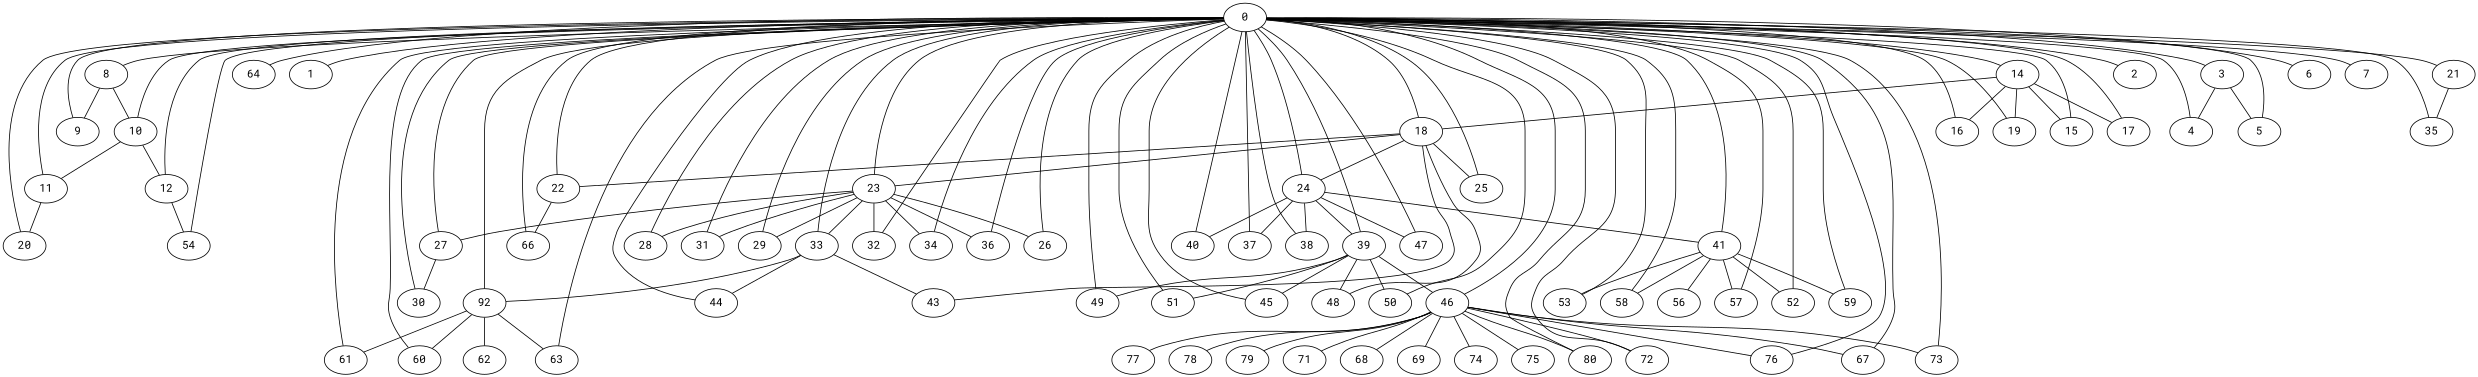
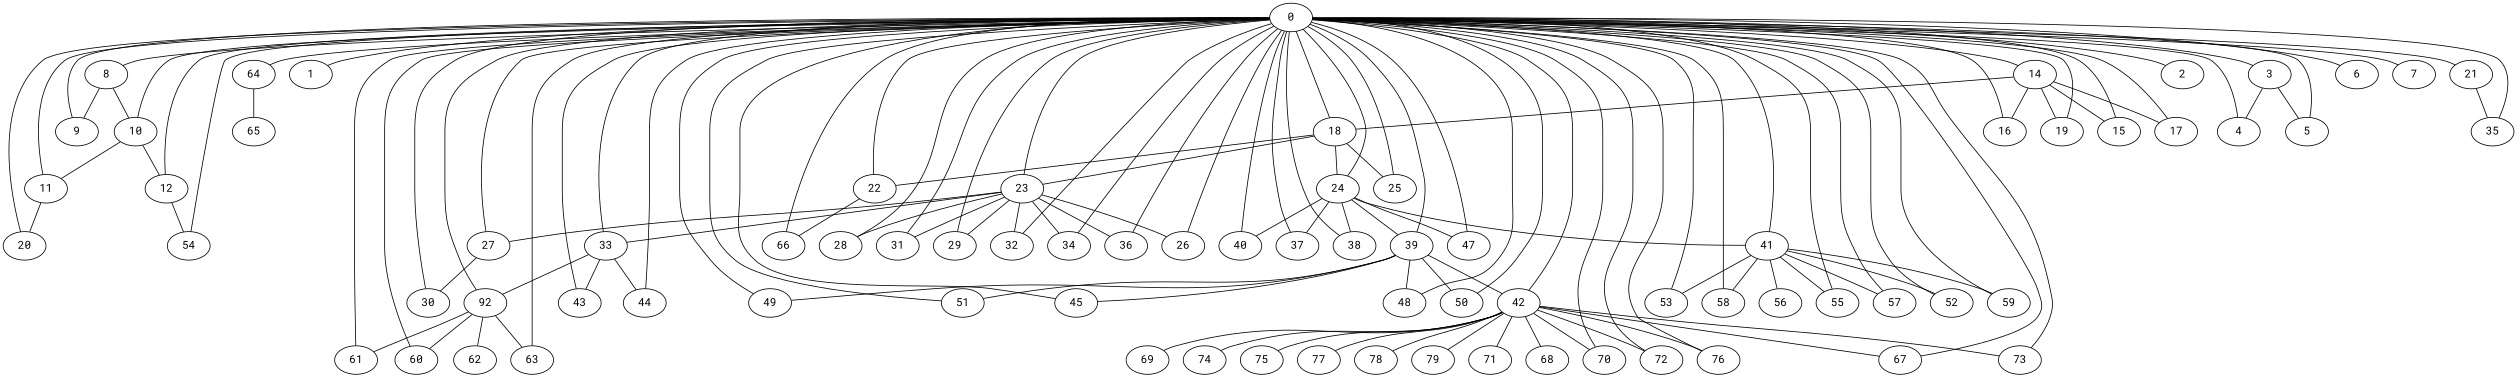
node "65": added
edge "18" -- "48": now "0" -- "48"
edge "18" -- "43": now "0" -- "43"
node "46": label "46" -> "42"
node "55": added
node "80": label "80" -> "70"
